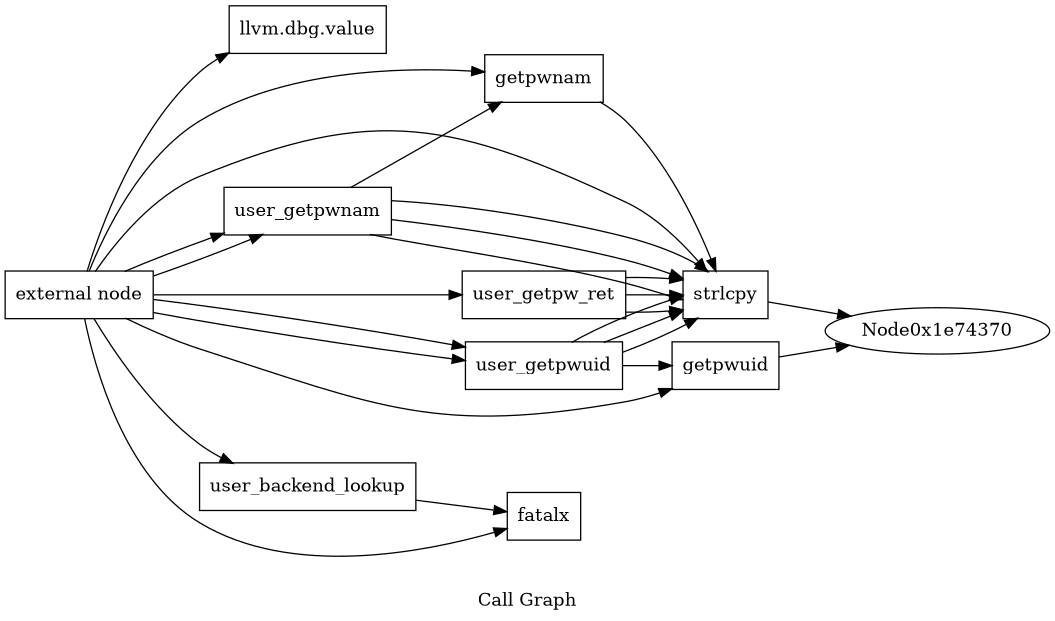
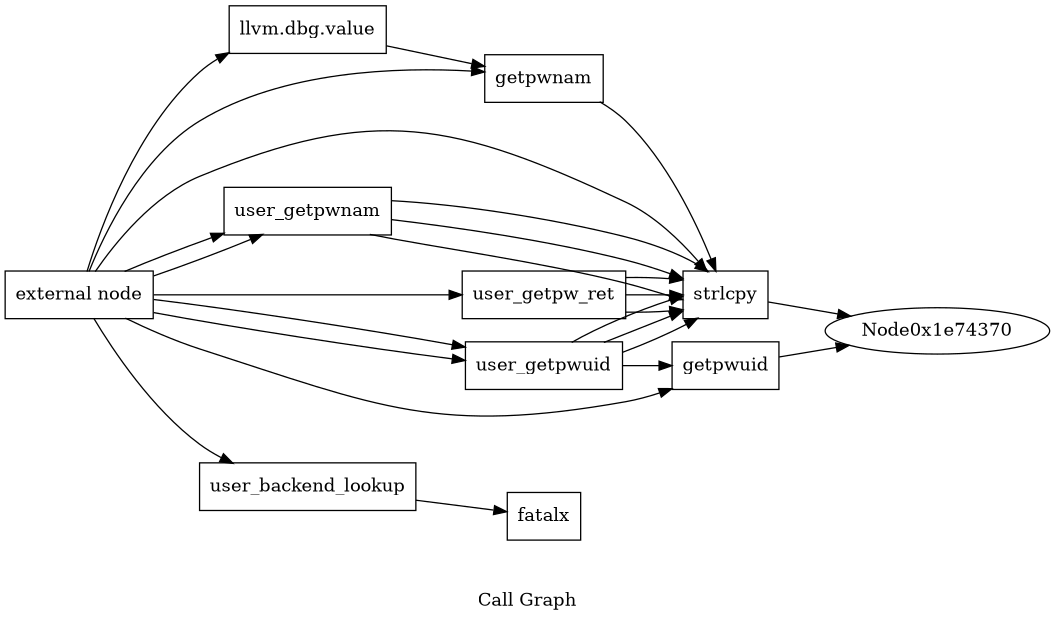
edge "user_getpwnam" -> "getpwnam": now "llvm.dbg.value" -> "getpwnam"
edge "external node" -> "fatalx": removed
